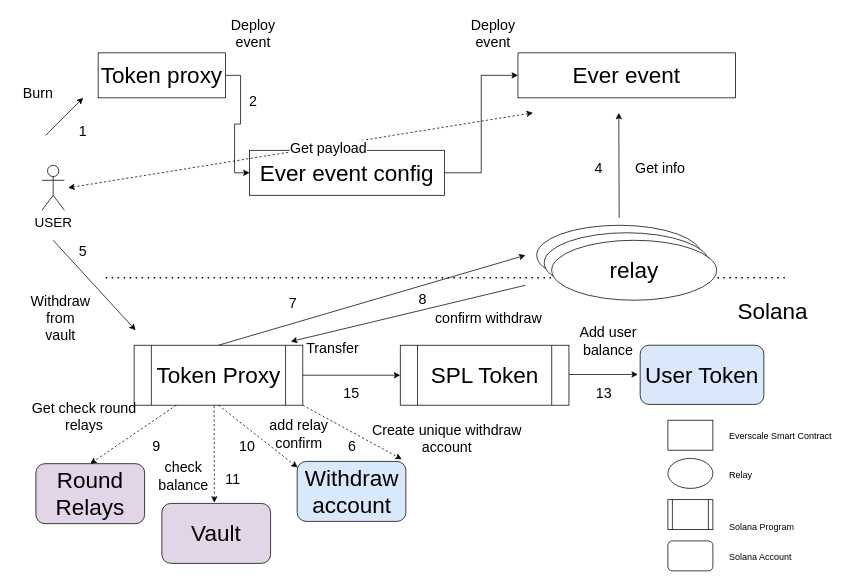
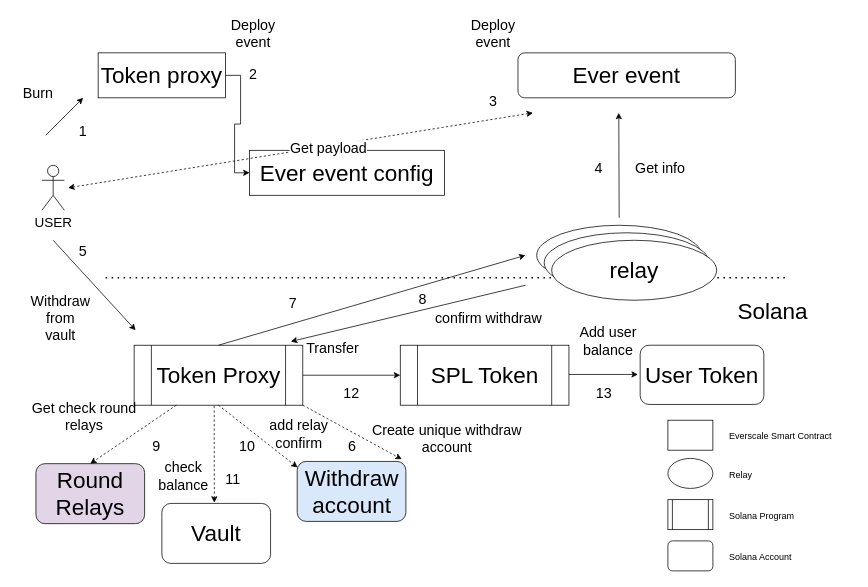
node "Ever event": shape rectangle -> rounded rectangle
node "2": moved (253, 102) -> (253, 75)
node "3": added
edge "Ever event config" -> "Ever event": removed
node "User Token": fillcolor #dae8fc -> #ffffff
node "15": label "15" -> "12"
node "Solana Program": moved (790, 526) -> (790, 515)
node "Vault": fillcolor #e1d5e7 -> #ffffff
